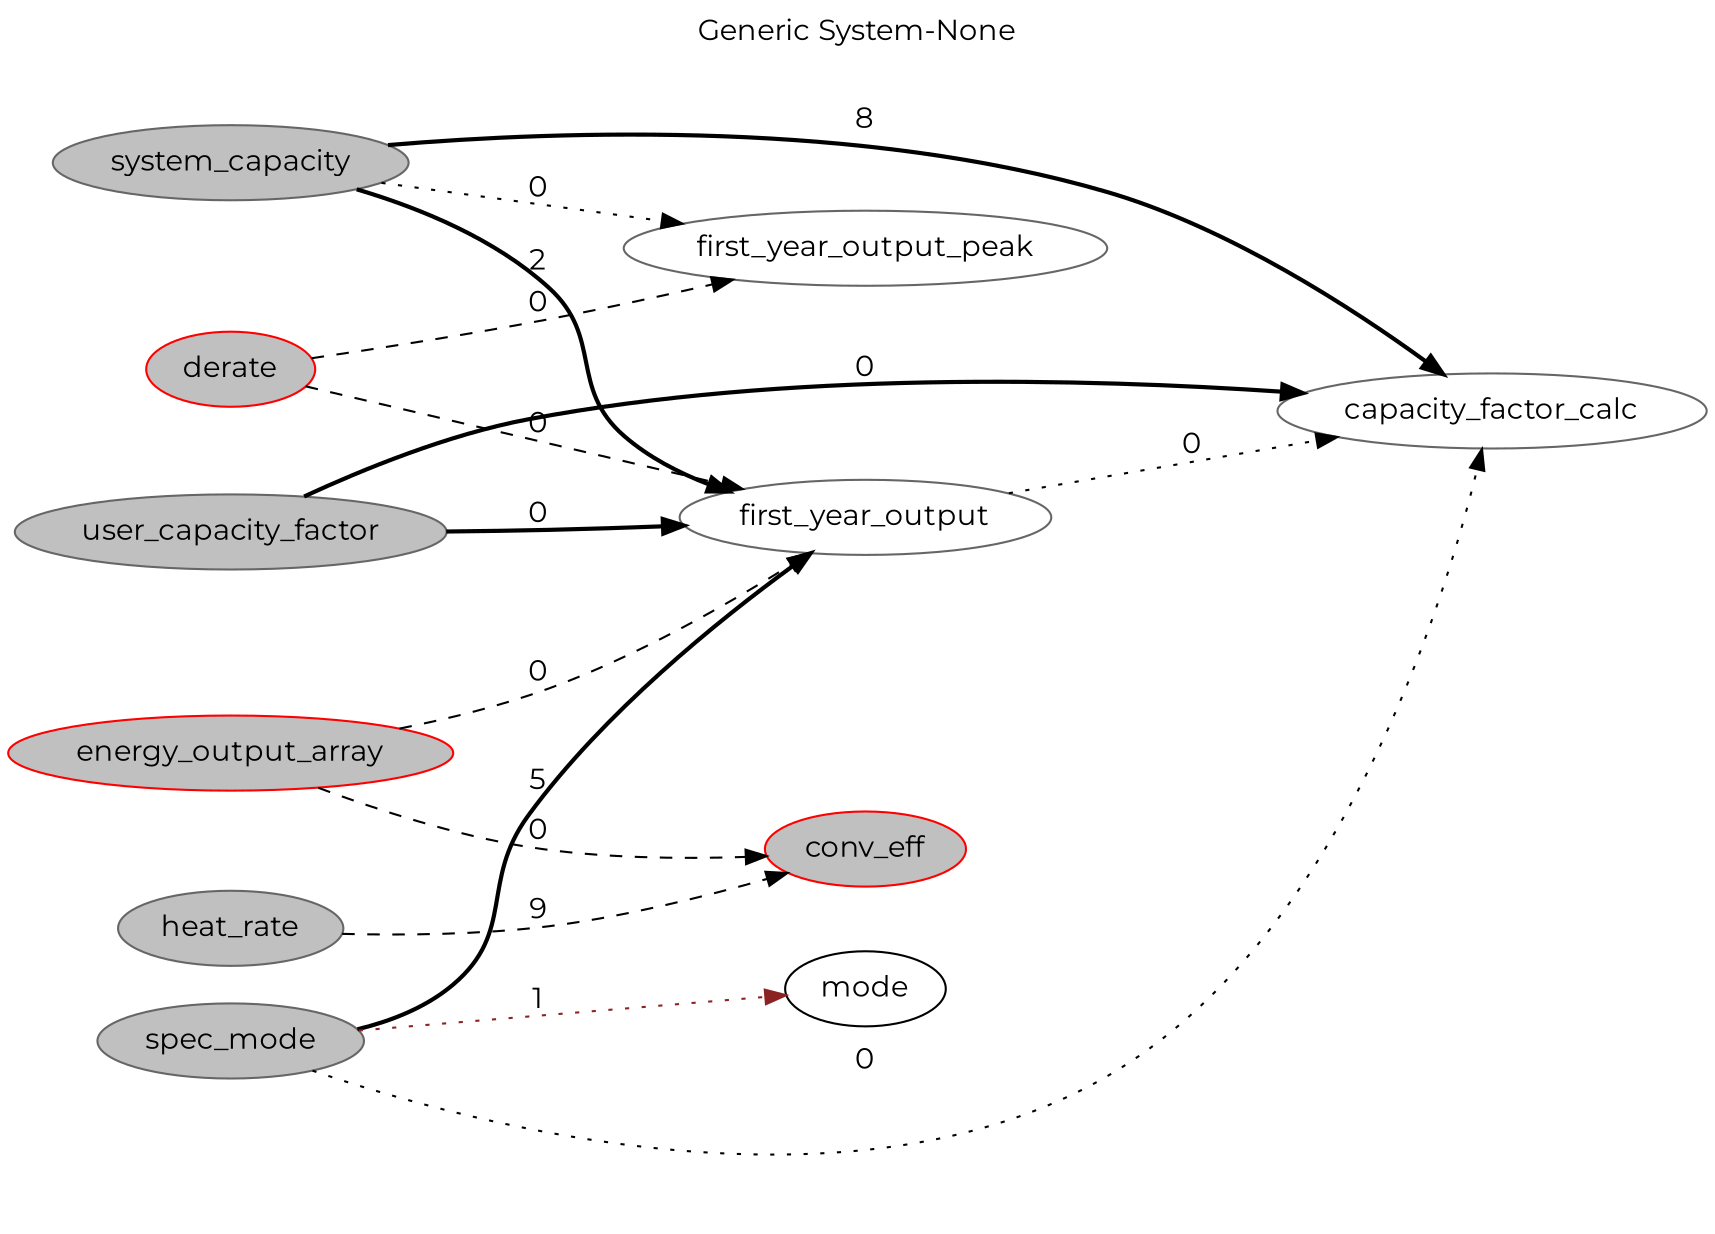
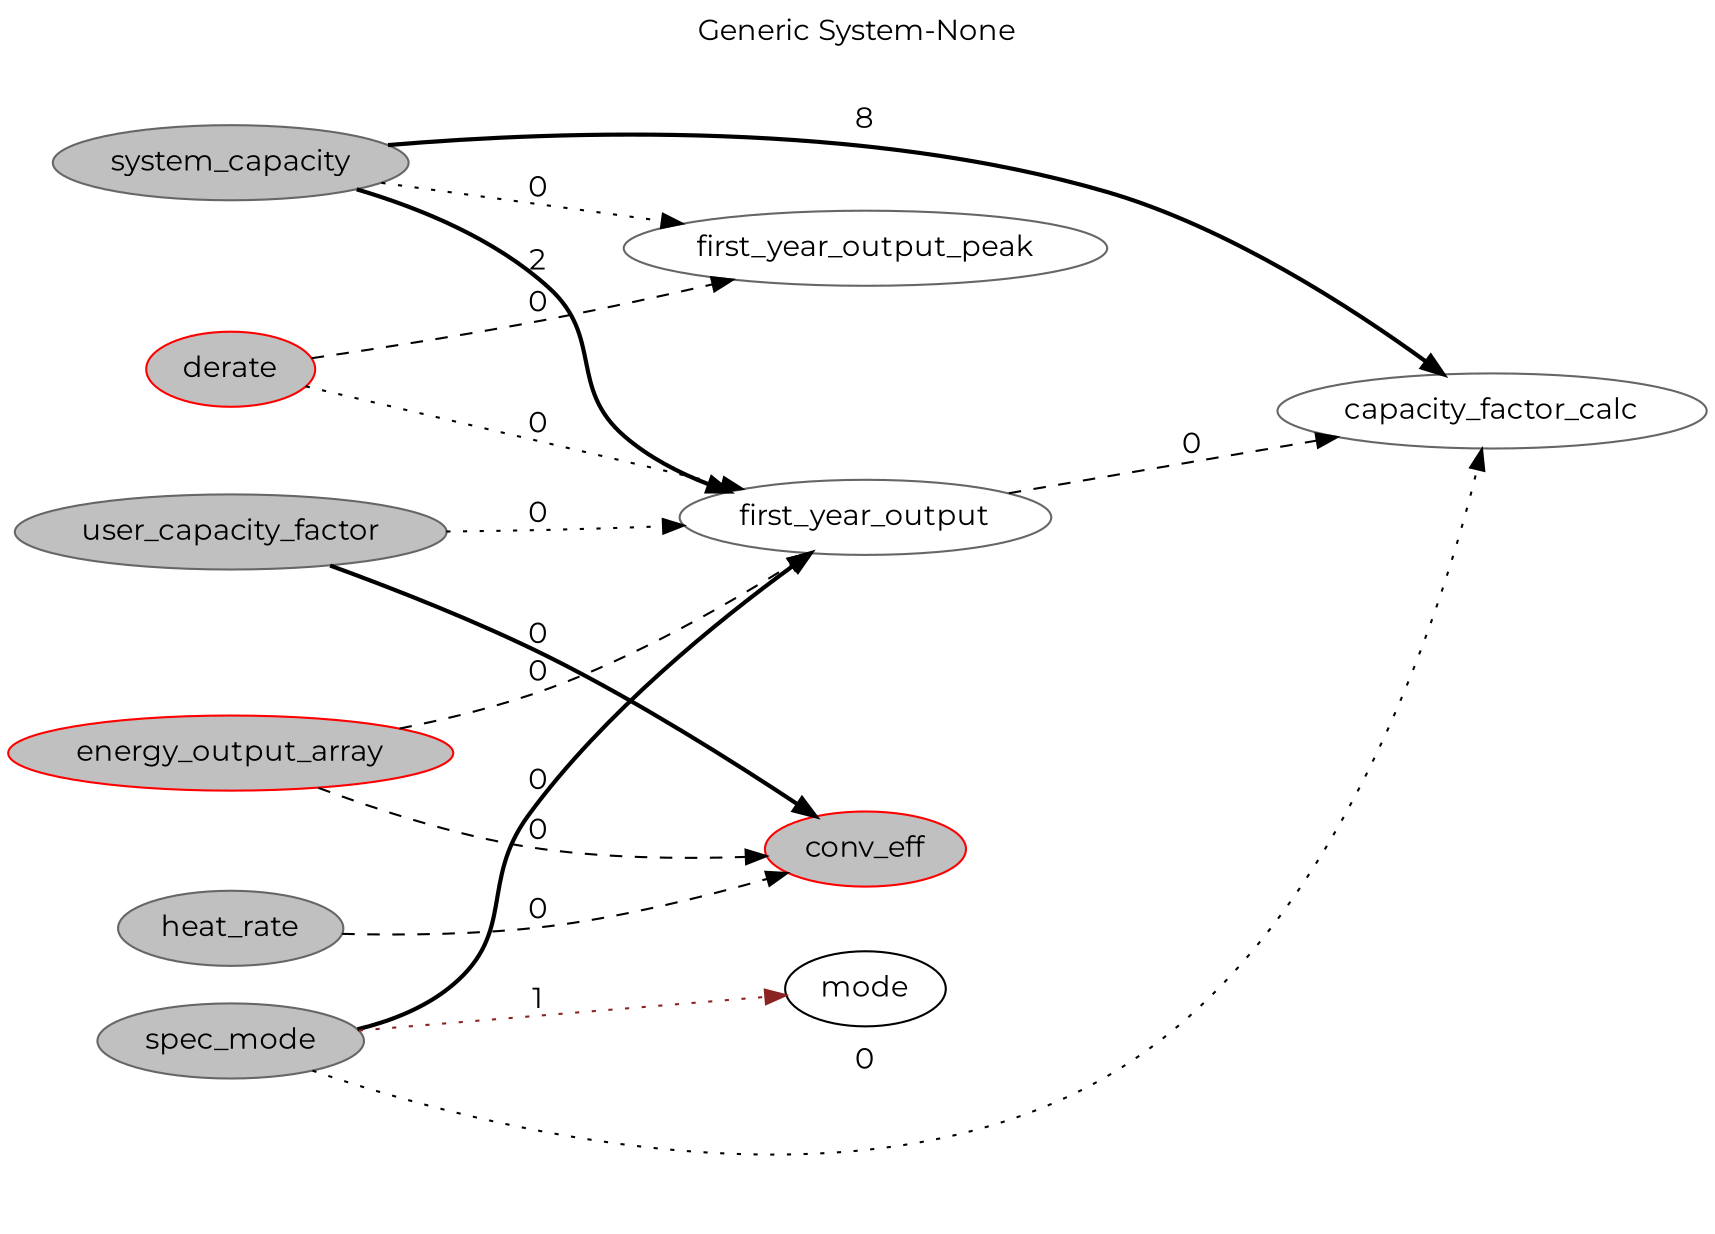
edge "user_capacity_factor" -> "capacity_factor_calc": now "user_capacity_factor" -> "conv_eff"
edge "derate" -> "first_year_output": style dashed -> dotted
edge "first_year_output" -> "capacity_factor_calc": style dotted -> dashed
edge "user_capacity_factor" -> "first_year_output": style bold -> dotted
edge "spec_mode" -> "first_year_output": label "5" -> "0"
edge "heat_rate" -> "conv_eff": label "9" -> "0"
